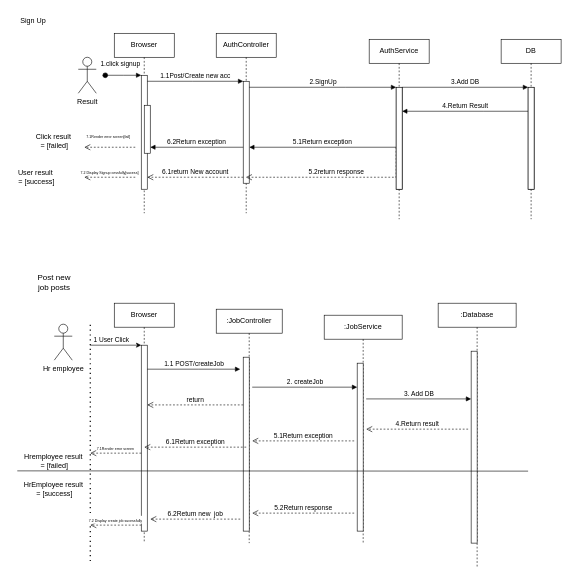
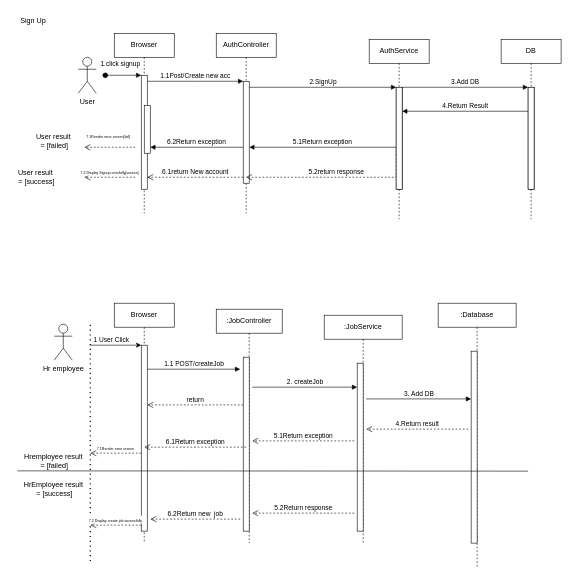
node "Result": label "Result" -> "User"
node "Click result = [failed]": label "Click result = [failed]" -> "User result = [failed]"
node "Post new job posts": removed
